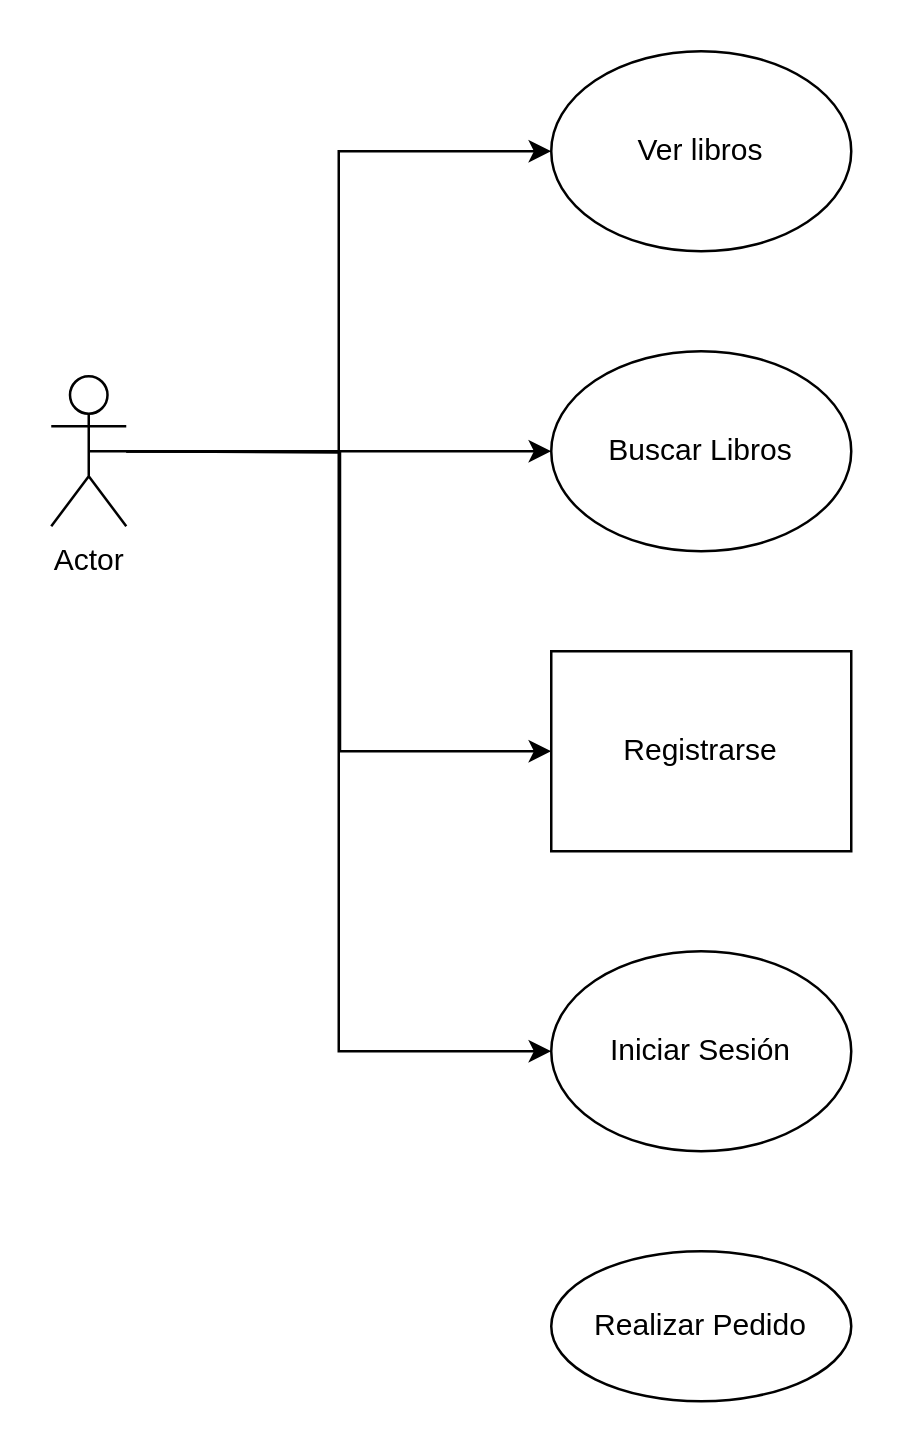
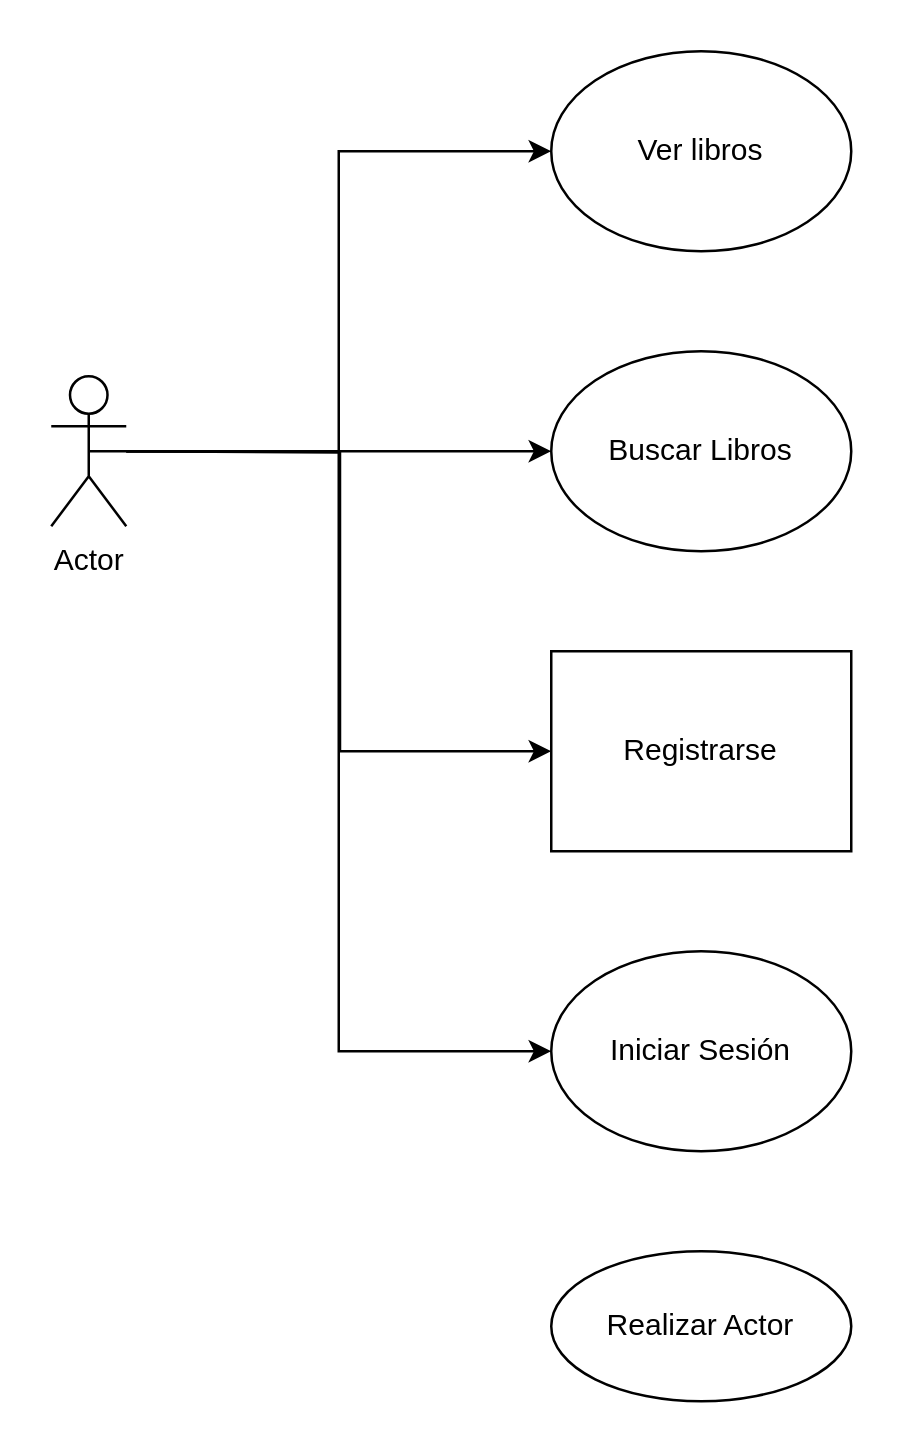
node "Realizar Pedido": label "Realizar Pedido" -> "Realizar Actor"
